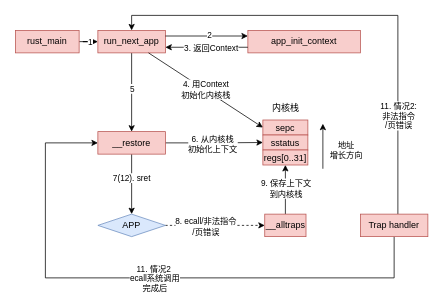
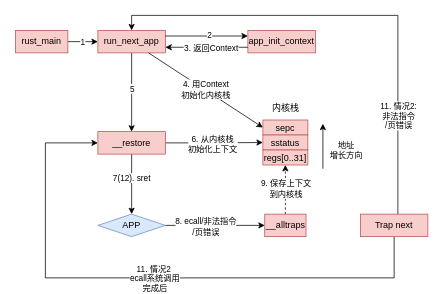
node "rust_main": size 64x23 -> 53x23
node "app_init_context": size 113x23 -> 68x23
edge "__alltraps" -> "regs[0..31]": style solid -> dashed
edge "APP" -> "__alltraps": style dashed -> solid
node "Trap handler": label "Trap handler" -> "Trap next"
